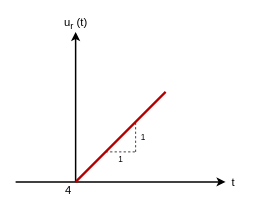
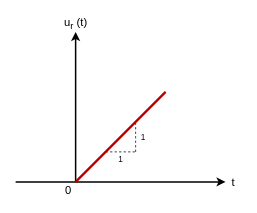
node "4": label "4" -> "0"
